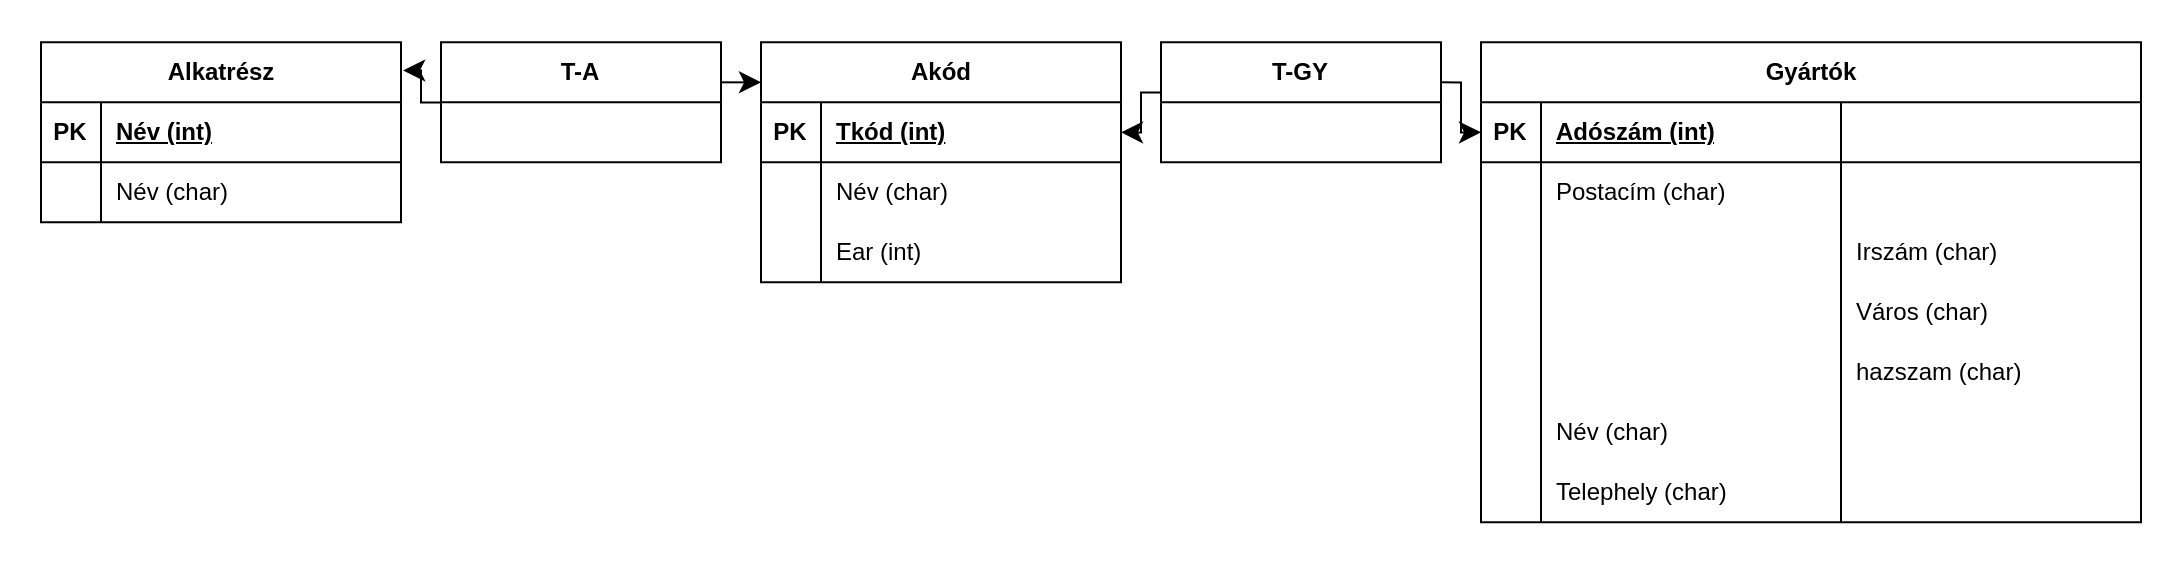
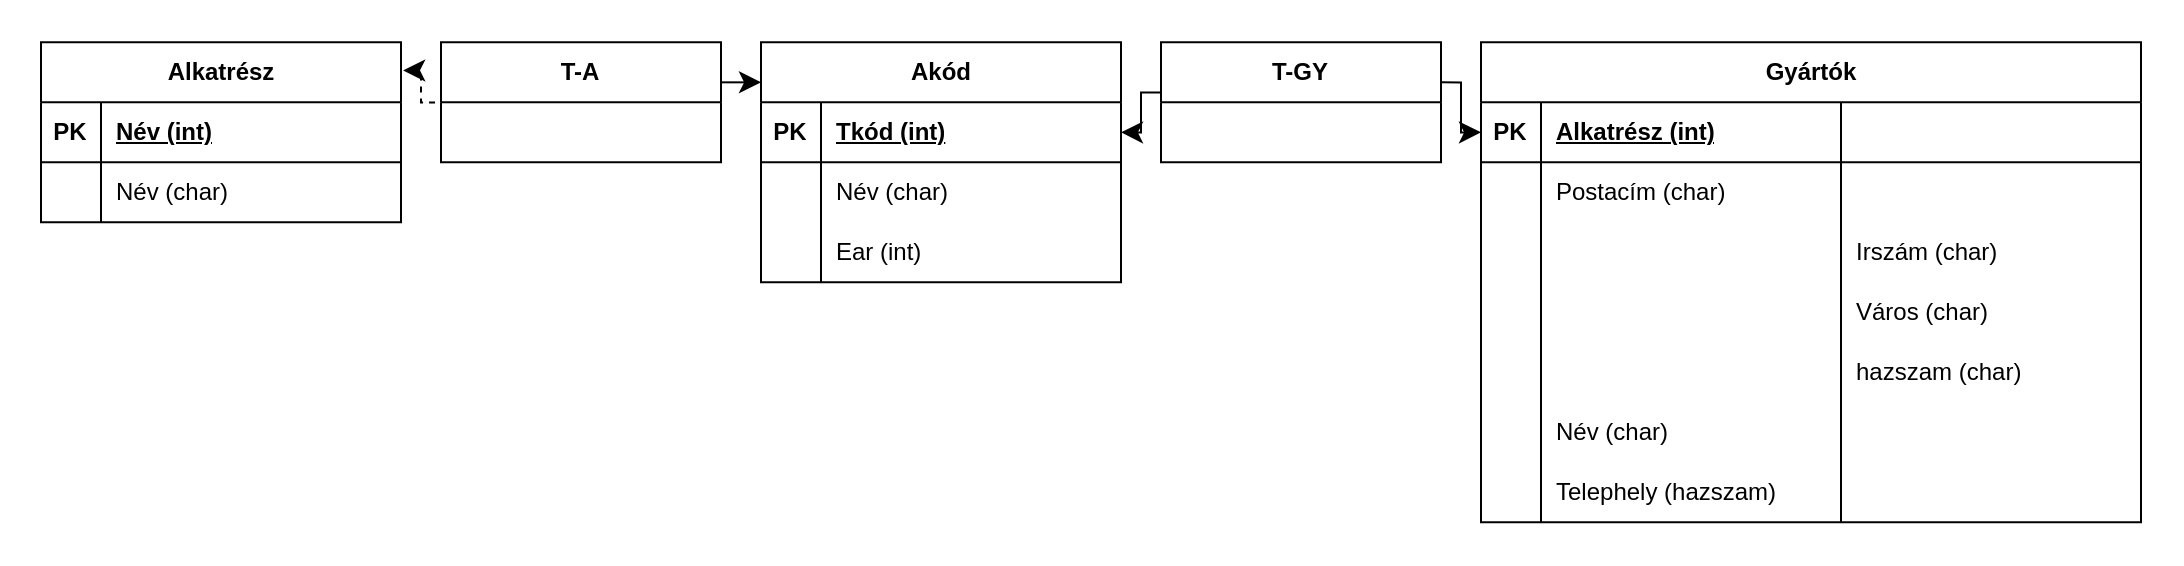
edge "T-A" -> "Alkatrész": style solid -> dashed
node "Adószám (int)": label "Adószám (int)" -> "Alkatrész (int)"
node "Telephely (char)": label "Telephely (char)" -> "Telephely (hazszam)"
